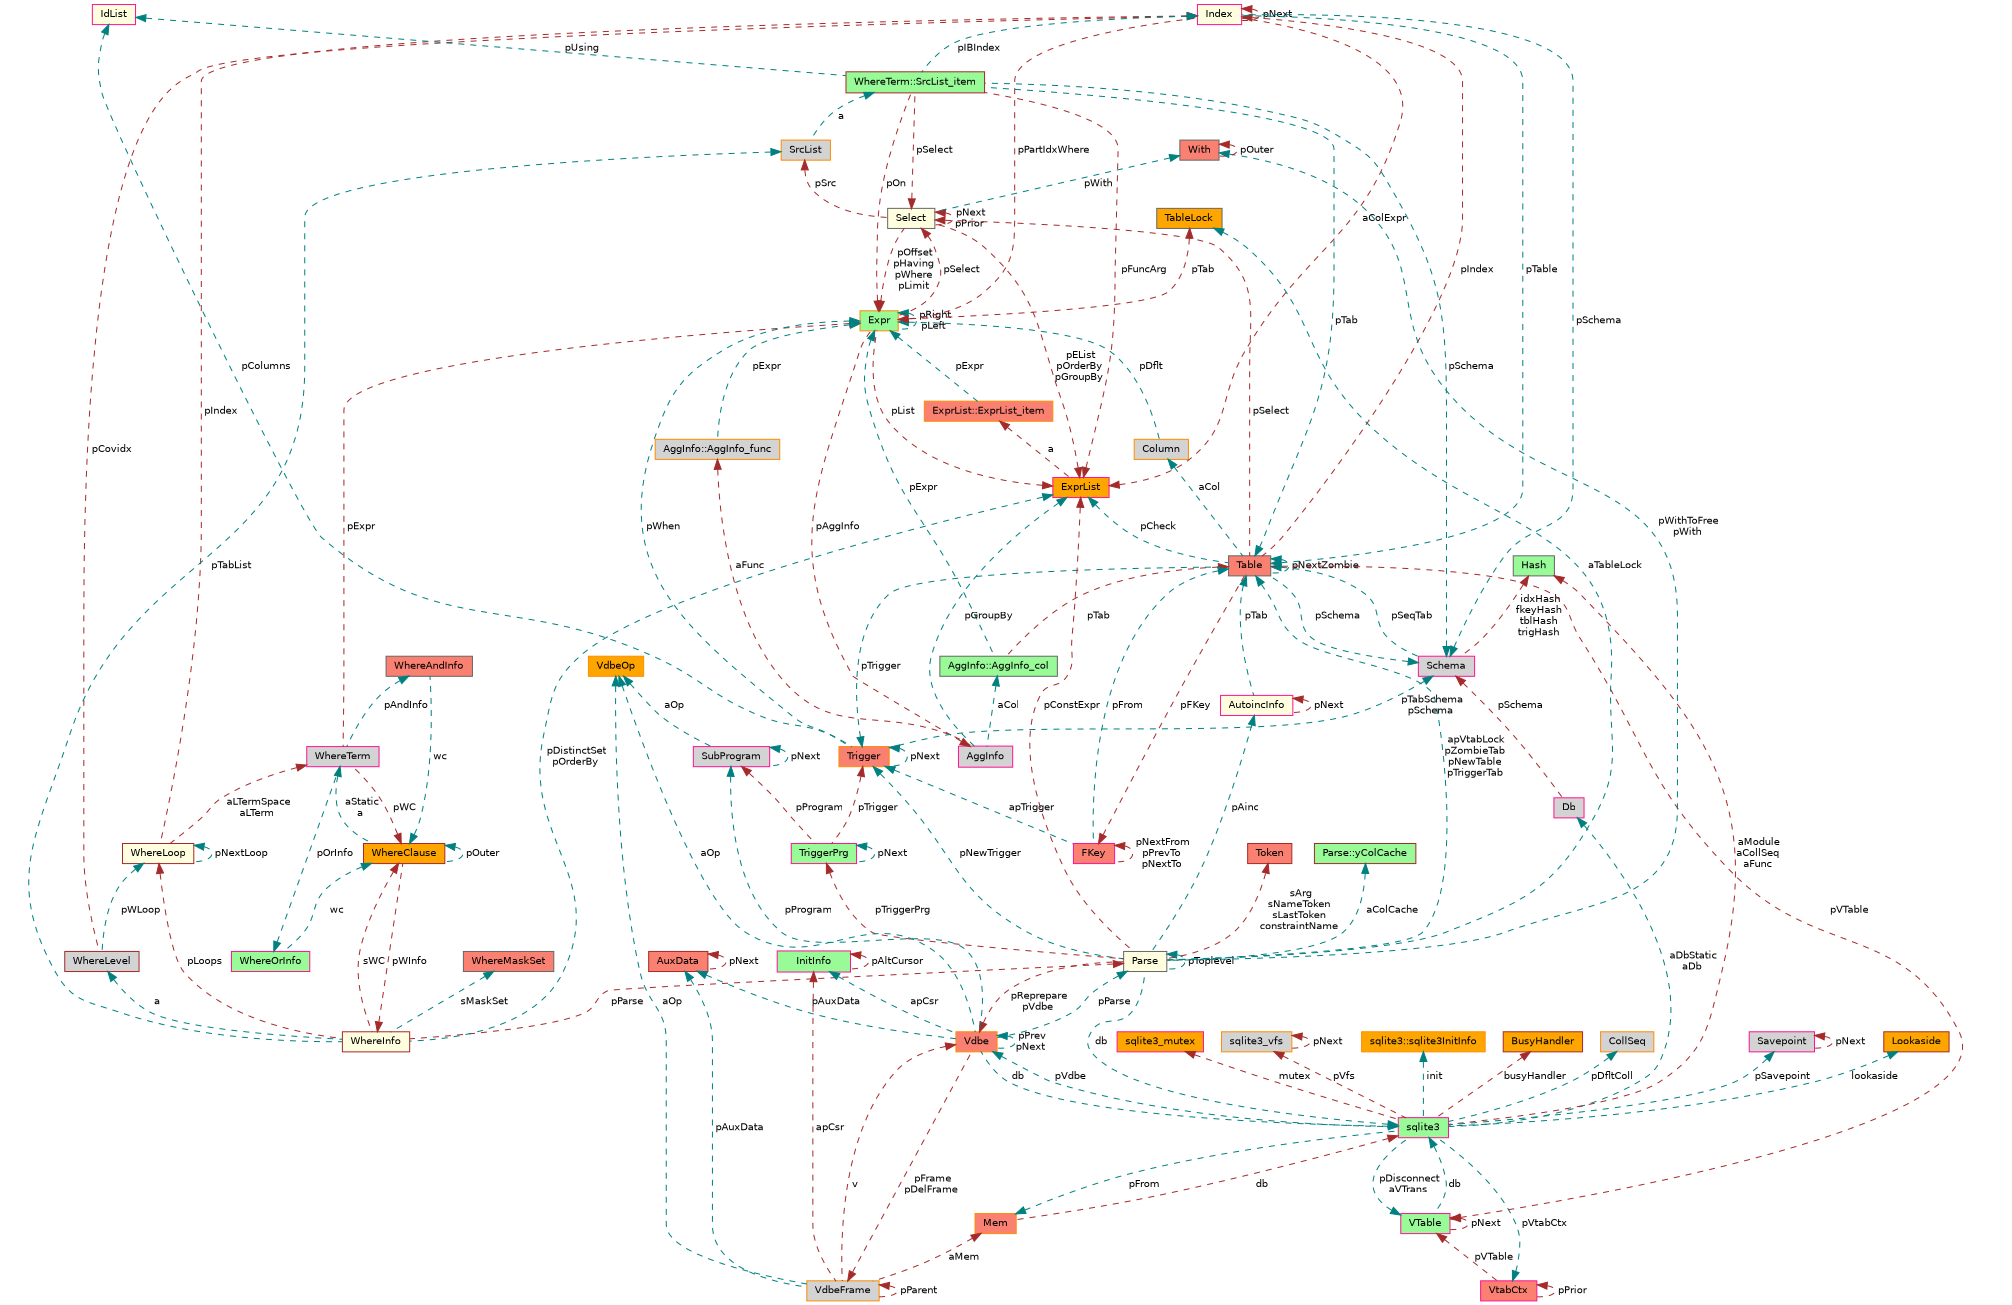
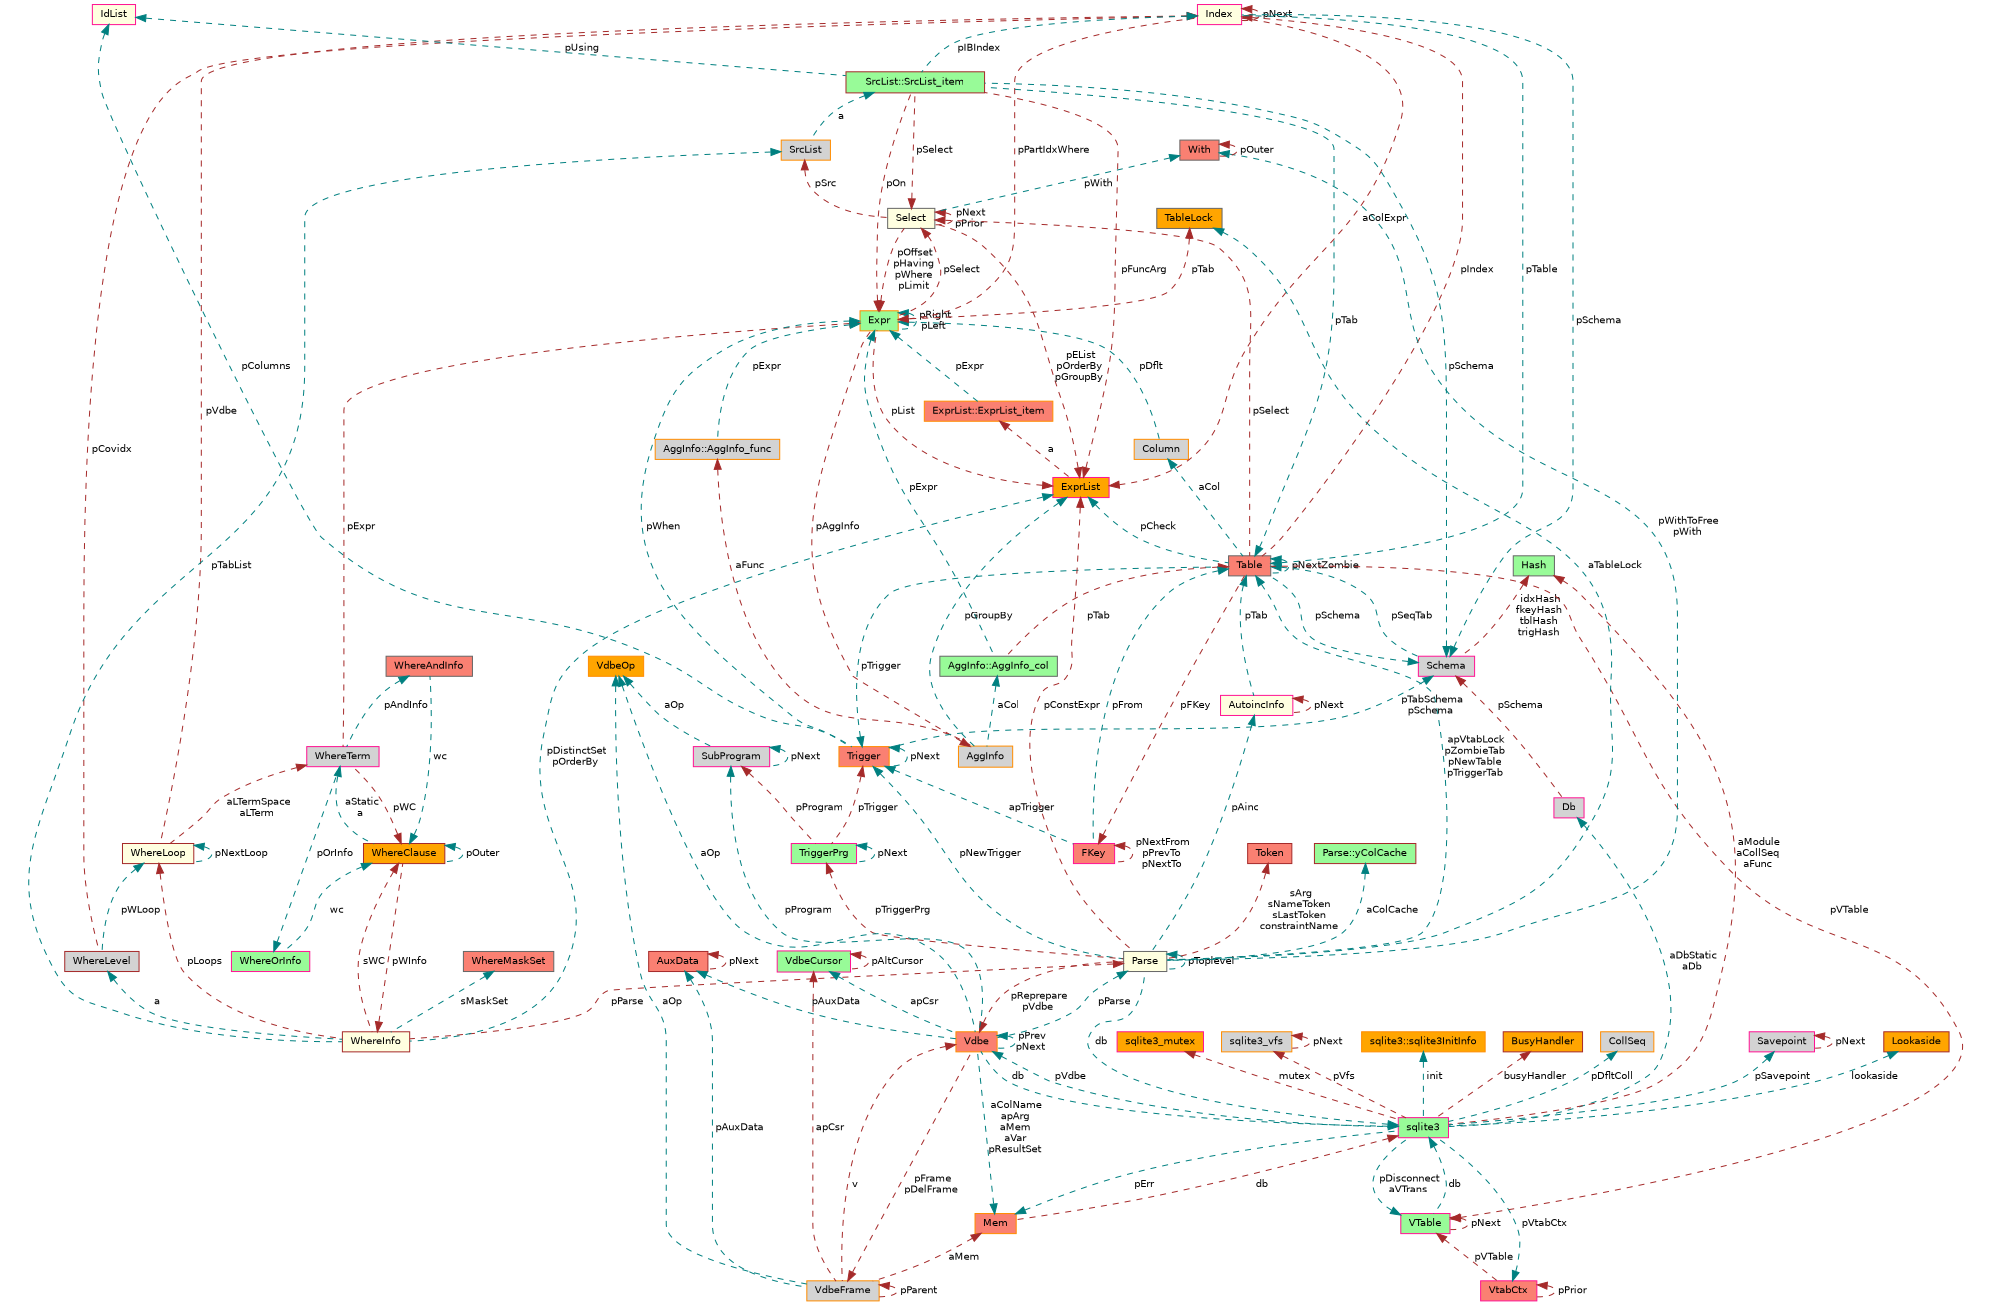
node "WhereTerm::SrcList_item": label "WhereTerm::SrcList_item" -> "SrcList::SrcList_item"
edge "WhereLoop" -> "Index": label " pIndex" -> " pVdbe"
node "AggInfo": color deeppink -> darkorange
node "InitInfo": label "InitInfo" -> "VdbeCursor"
edge "Vdbe" -> "Mem": added, label "aColName apArg aMem aVar pResultSet"
edge "sqlite3" -> "Mem": label " pFrom" -> " pErr"
